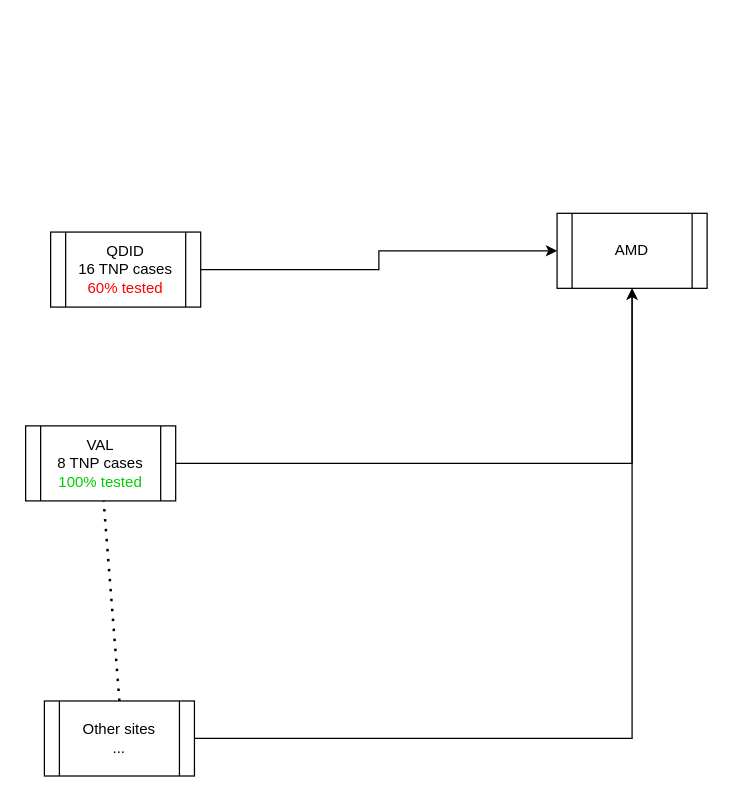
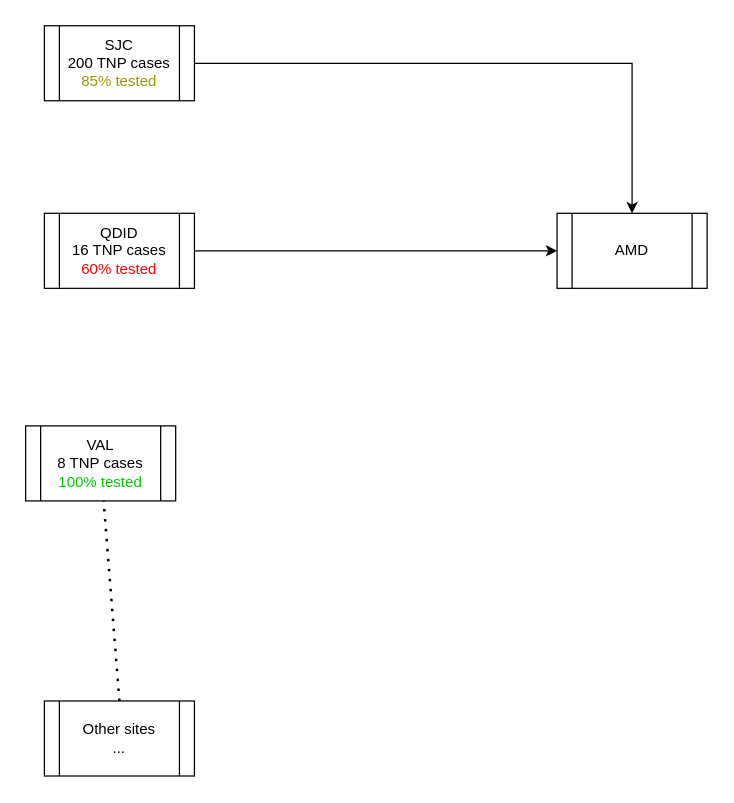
node "SJC 200 TNP cases 85% tested": added
edge "SJC 200 TNP cases 85% tested" -> "AMD": added
node "QDID 16 TNP cases 60% tested": moved (126, 269) -> (119, 251)
edge "VAL 8 TNP cases 100% tested" -> "AMD": removed
edge "Other sites ..." -> "AMD": removed
